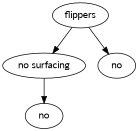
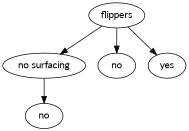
node "yes": added
